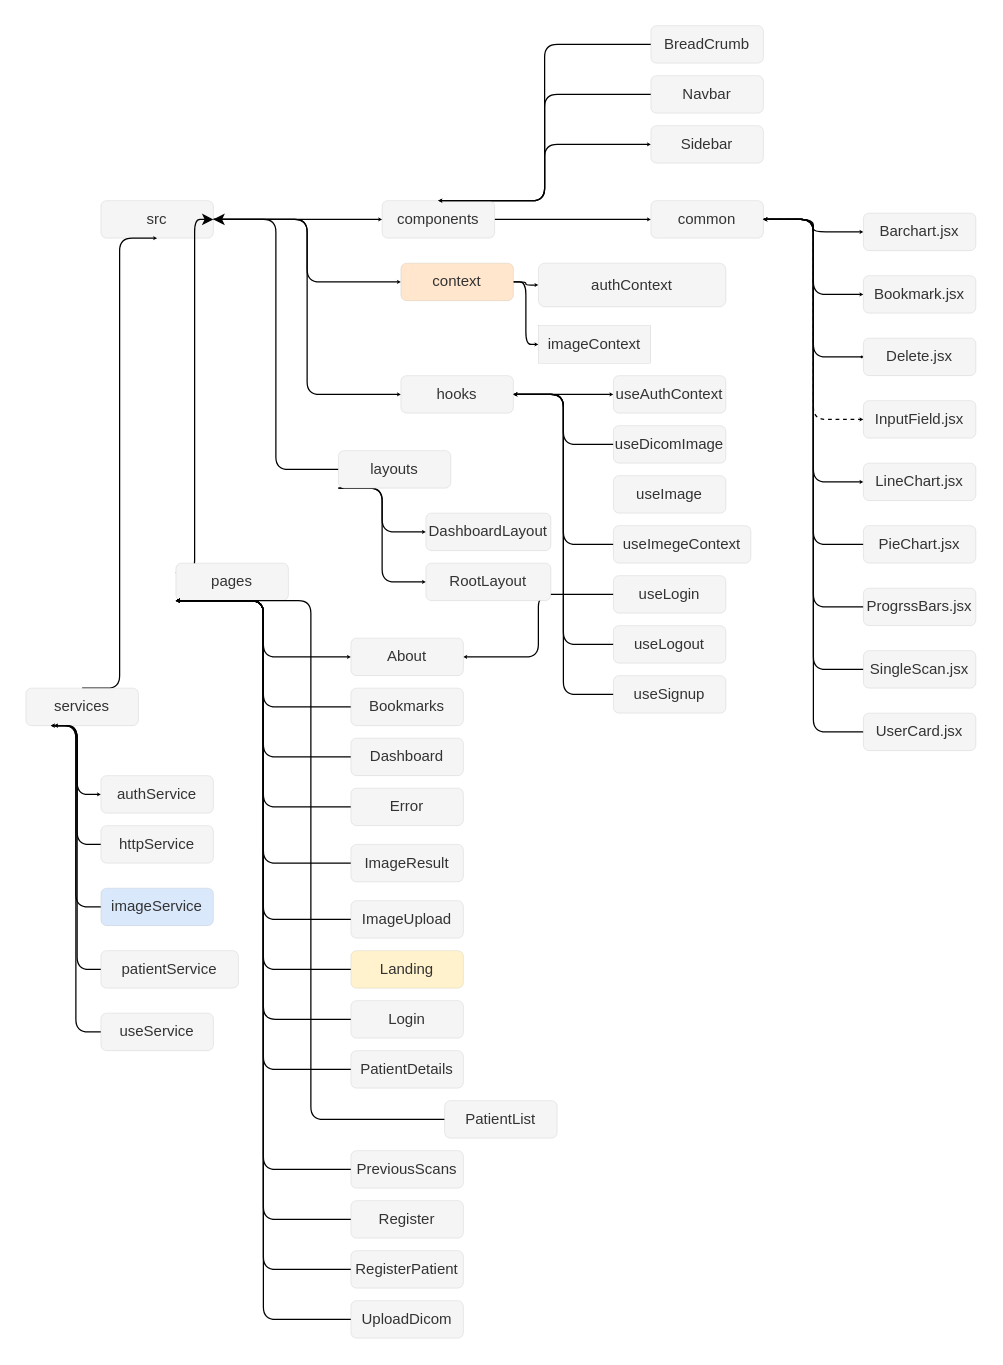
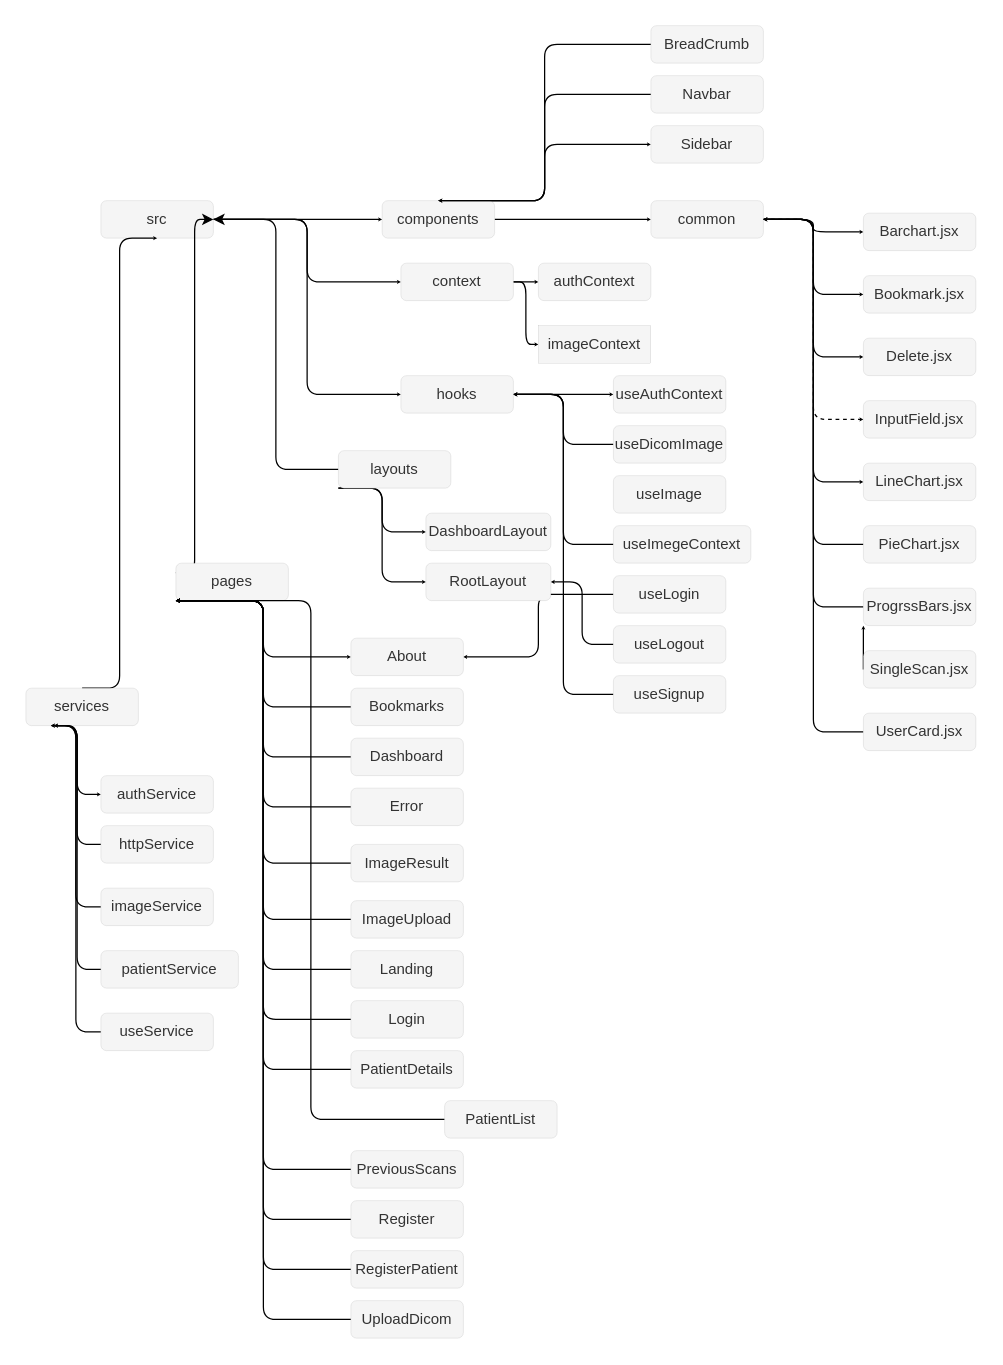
node "context": fillcolor #ffe6cc -> #f5f5f5
node "authContext": size 188x44 -> 113x38
edge "common" -> "Delete.jsx": arrowhead diamond -> classic
edge "useLogout" -> "hooks": now "useLogout" -> "RootLayout"
edge "SingleScan.jsx" -> "common": now "SingleScan.jsx" -> "ProgrssBars.jsx"
node "imageService": fillcolor #dae8fc -> #f5f5f5
node "Landing": fillcolor #fff2cc -> #f5f5f5
